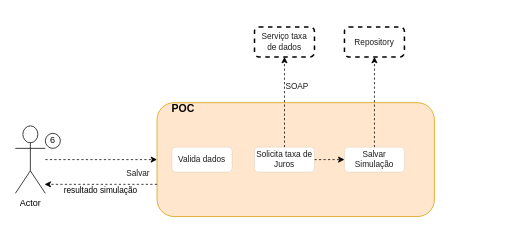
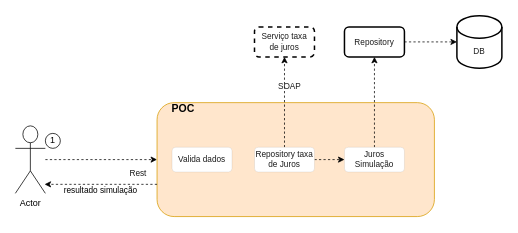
node "Serviço taxa de dados": label "Serviço taxa de dados" -> "Serviço taxa de juros"
node "Repository": style dashed -> solid
edge "Repository" -> "DB": added
node "DB": added
node "SOAP": moved (297, 86) -> (290, 86)
node "6": label "6" -> "1"
node "Solicita taxa de Juros": label "Solicita taxa de Juros" -> "Repository taxa de Juros"
node "Salvar Simulação": label "Salvar Simulação" -> "Juros Simulação"
node "Salvar": label "Salvar" -> "Rest"
